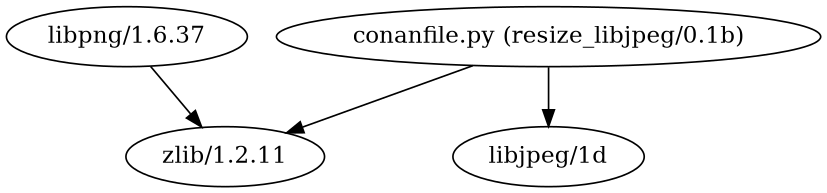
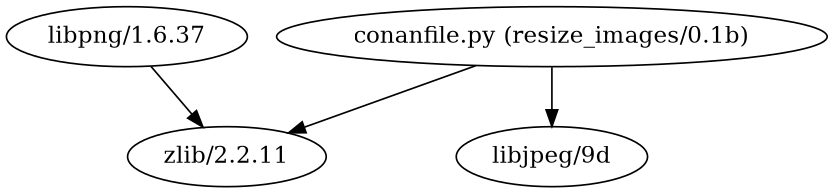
node "conanfile.py (resize_libjpeg/0.1b)": label "conanfile.py (resize_libjpeg/0.1b)" -> "conanfile.py (resize_images/0.1b)"
node "zlib/1.2.11": label "zlib/1.2.11" -> "zlib/2.2.11"
node "libjpeg/1d": label "libjpeg/1d" -> "libjpeg/9d"
